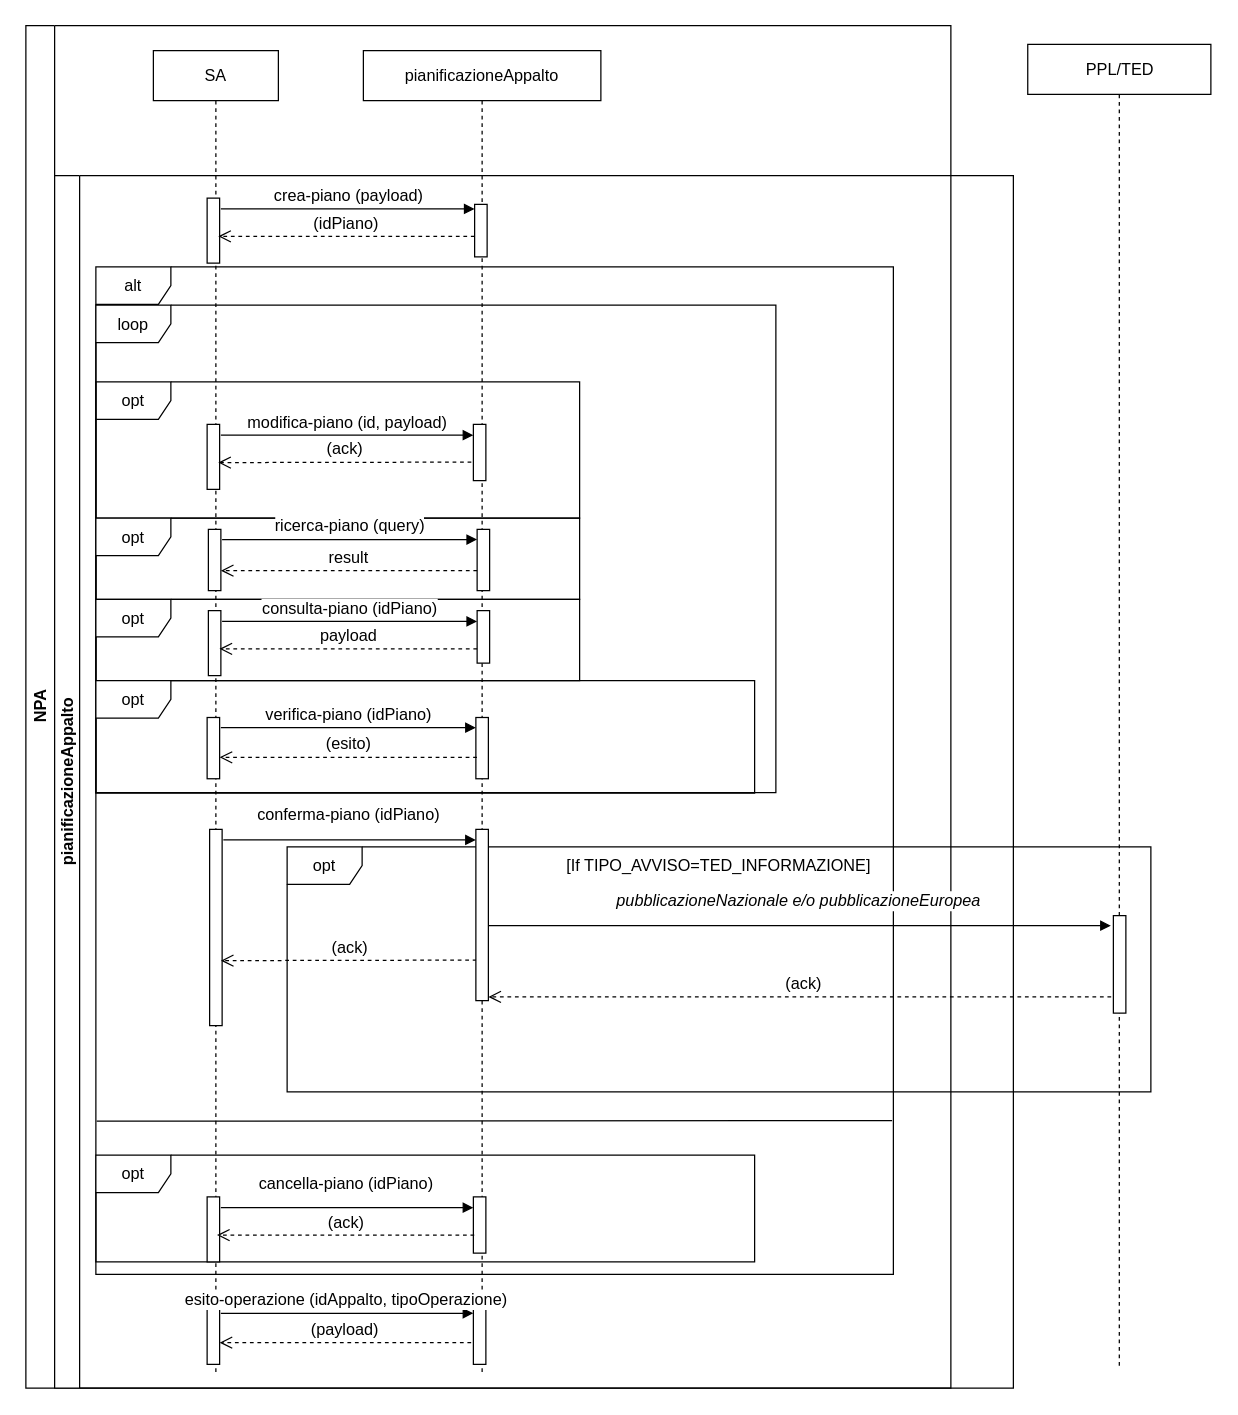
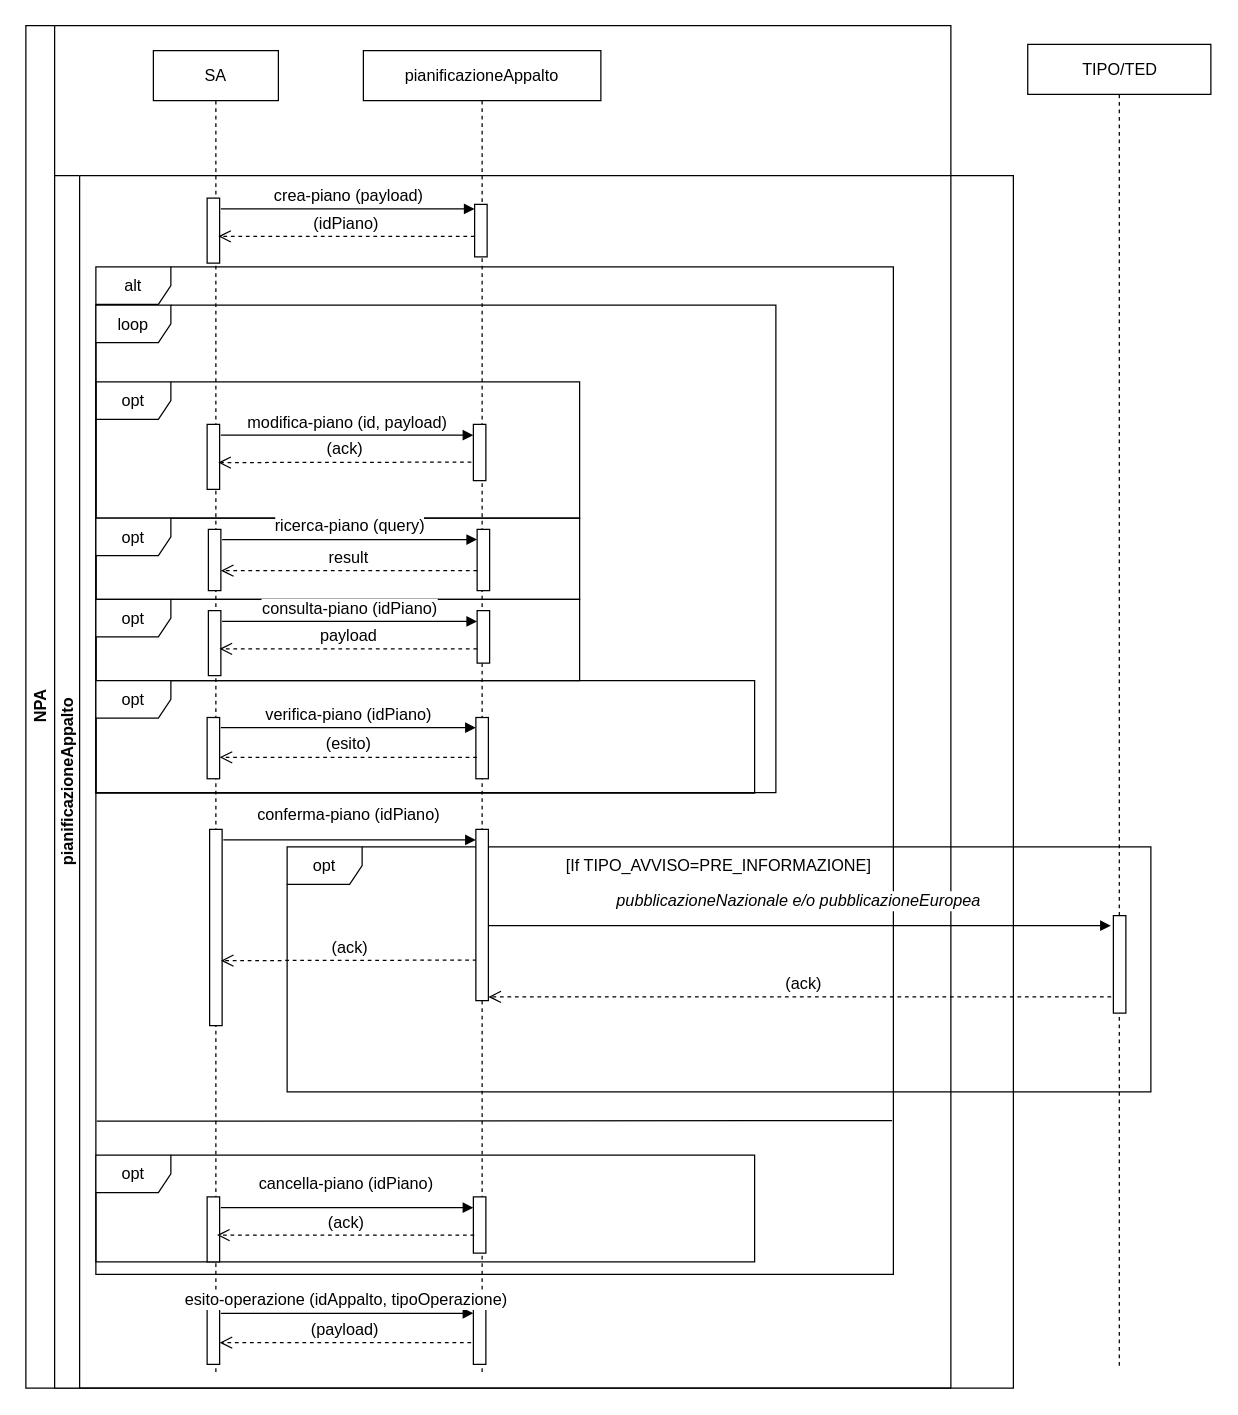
node "PPL/TED": label "PPL/TED" -> "TIPO/TED"
node "[If TIPO_AVVISO=TED_INFORMAZIONE]": label "[If TIPO_AVVISO=TED_INFORMAZIONE]" -> "[If TIPO_AVVISO=PRE_INFORMAZIONE]"
